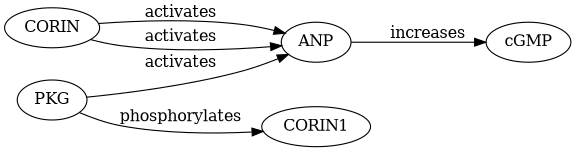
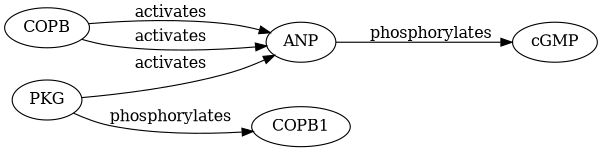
node "CORIN": label "CORIN" -> "COPB"
edge "ANP" -> "cGMP": label "increases" -> "phosphorylates"
node "CORIN1": label "CORIN1" -> "COPB1"
